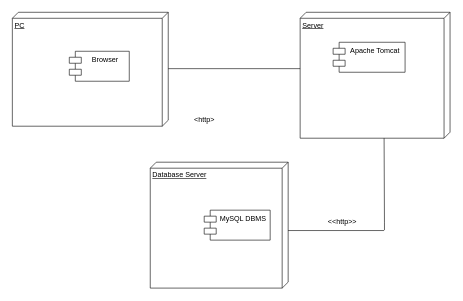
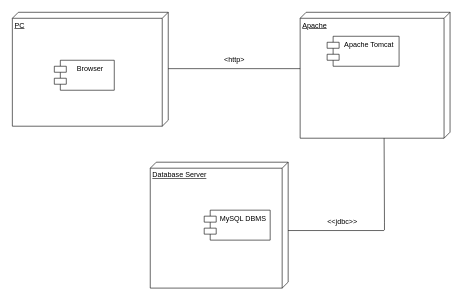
node "Server": label "Server" -> "Apache"
node "Apache Tomcat": moved (369, 57) -> (363, 51)
node "Browser": moved (99, 66) -> (84, 75)
node "<http>": moved (204, 120) -> (234, 60)
node "<<http>>": label "<<http>>" -> "<<jdbc>>"
